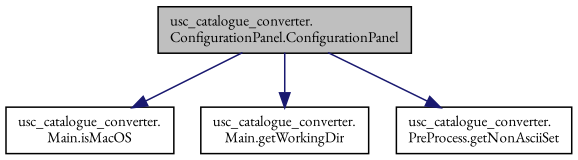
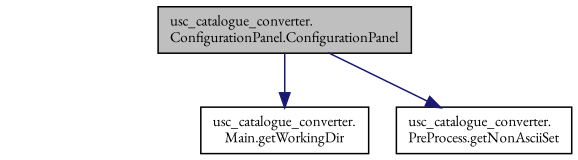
node "usc_catalogue_converter. Main.isMacOS": removed
